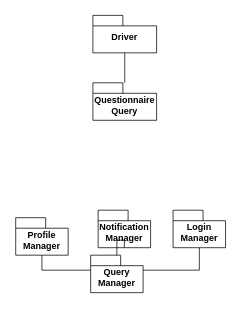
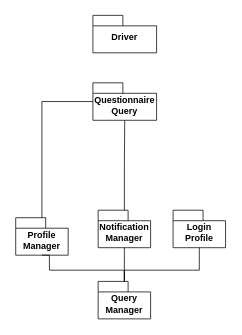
edge "Driver" -- "Questionnaire Query": now "Profile Manager" -- "Questionnaire Query"
edge "Questionnaire Query" -- "Notification Manager": added
node "Login Manager": label "Login Manager" -> "Login Profile"
node "Query Manager": moved (117, 274) -> (124, 300)
